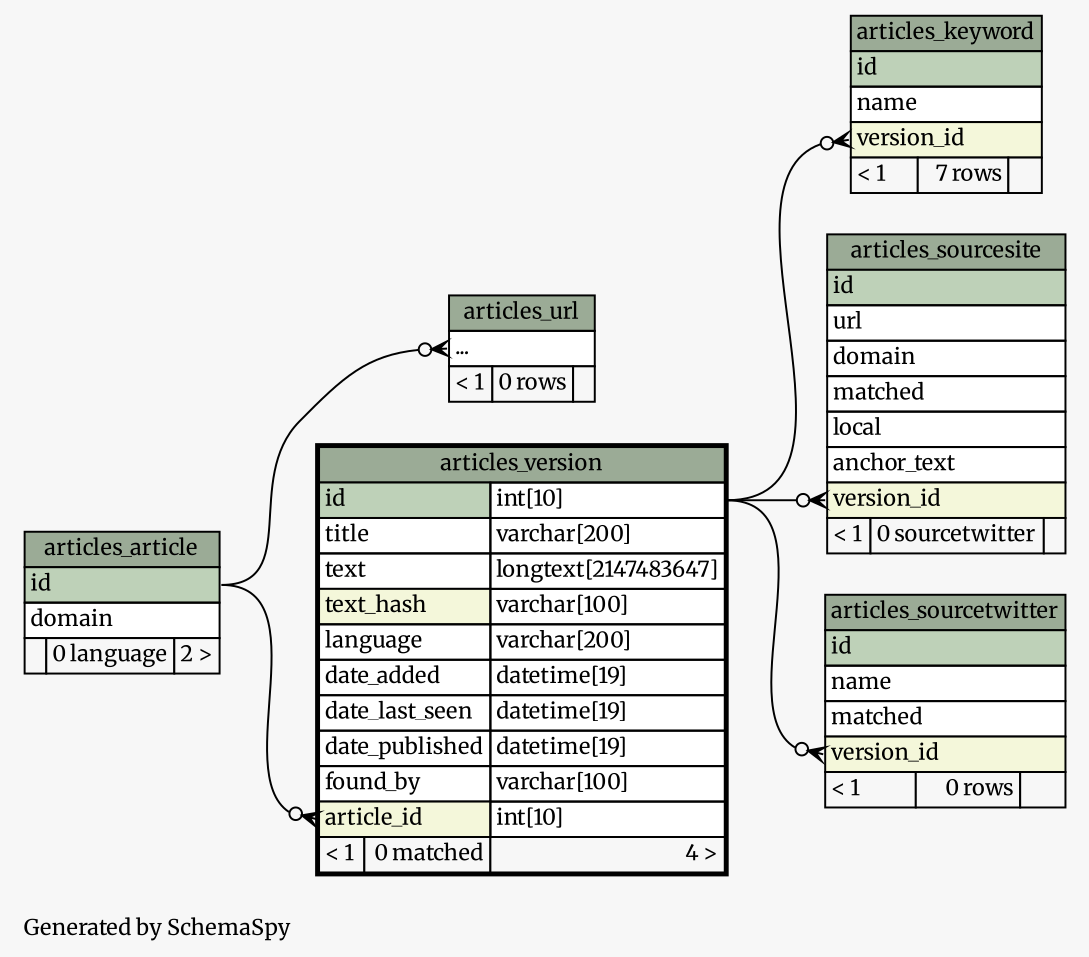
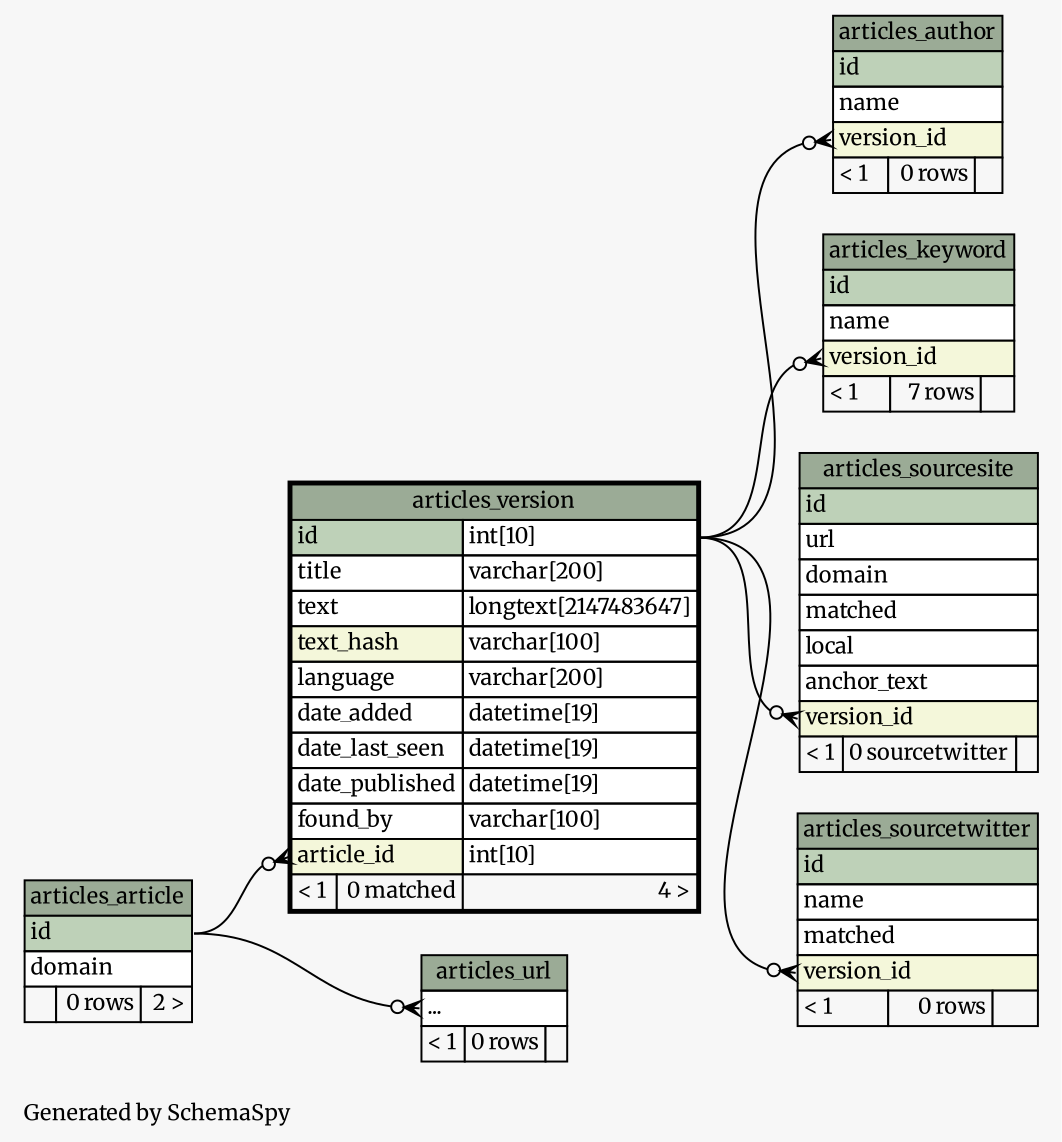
node "articles_author": added
node "articles_article": text "0 language" -> "0 rows"
